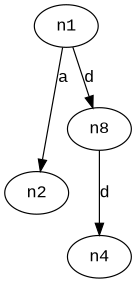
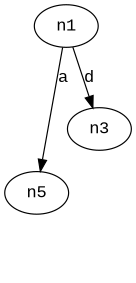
node "n8": label "n8" -> "n3"
node "n2": label "n2" -> "n5"
node "n4": removed
